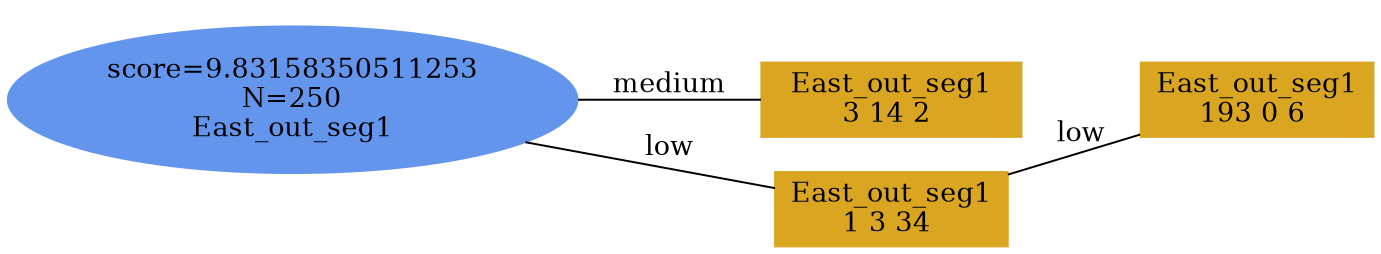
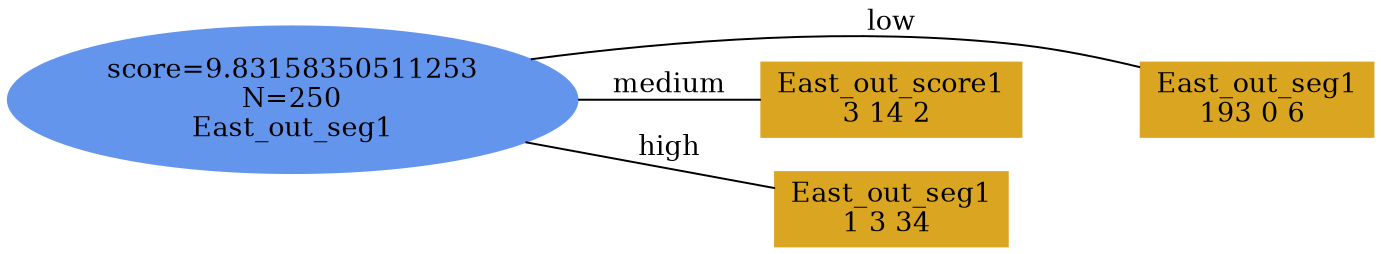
node "East_out_seg1 3 14 2": label "East_out_seg1 3 14 2" -> "East_out_score1 3 14 2"
edge "score=9.83158350511253 N=250 East_out_seg1" -- "East_out_seg1 1 3 34": label "low" -> "high"
edge "East_out_seg1 193 0 6" -- "East_out_seg1 1 3 34": now "East_out_seg1 193 0 6" -- "score=9.83158350511253 N=250 East_out_seg1"
